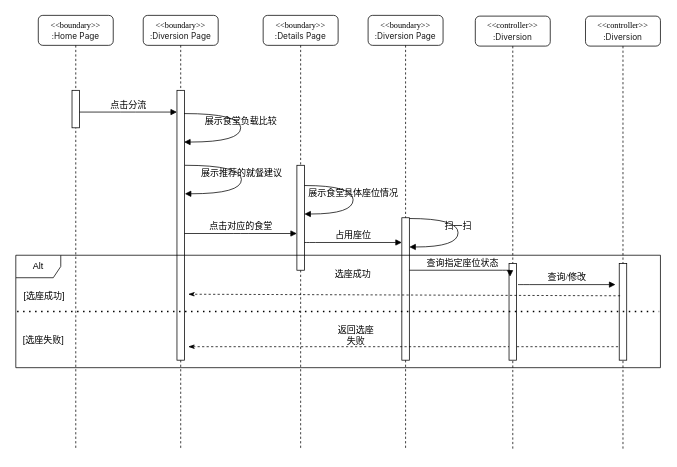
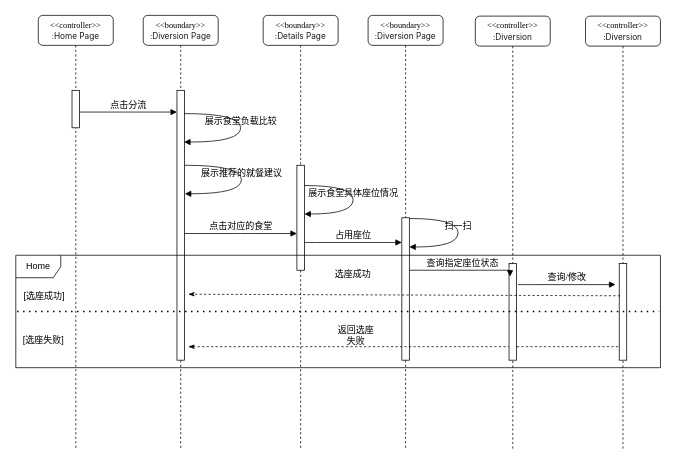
node "<<boundary>> :Home Page": label "<<boundary>> :Home Page" -> "<<controller>> :Home Page"
node "Alt": label "Alt" -> "Home"
